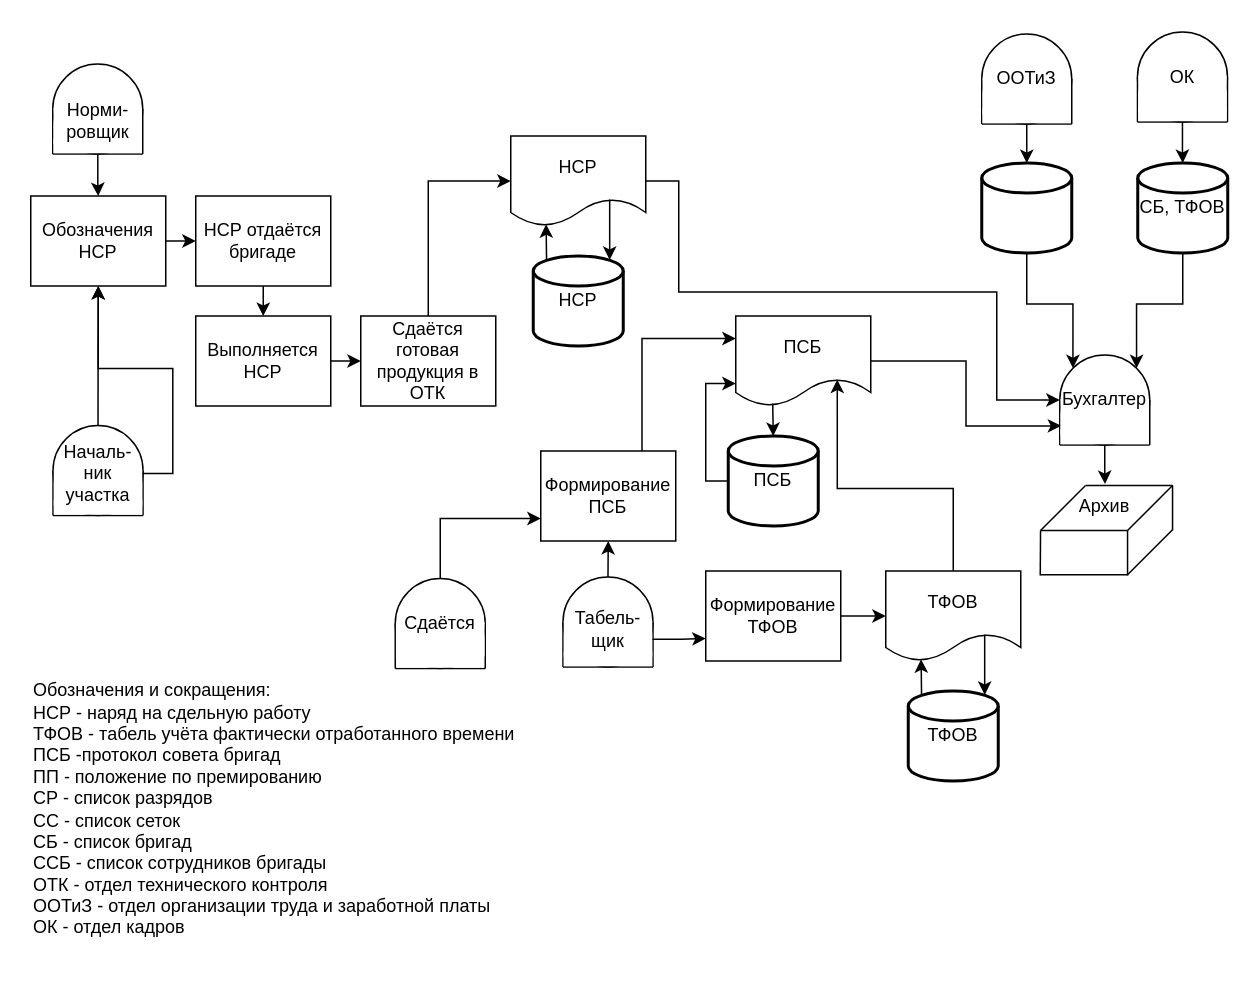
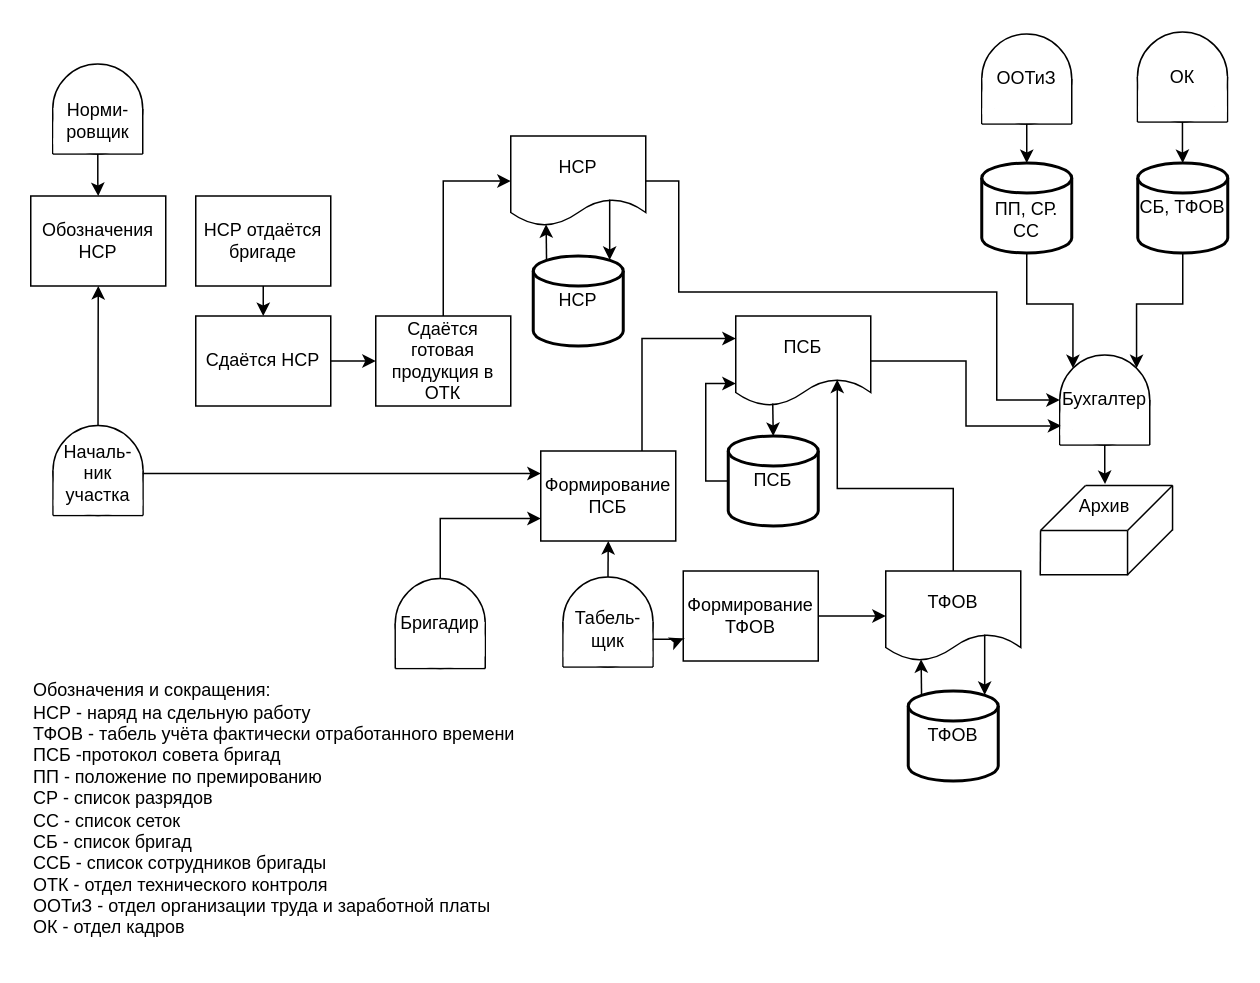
node "ПП, СР. СС": added
edge "Обозначения НСР" -> "НСР отдаётся бригаде": removed
node "Выполняется НСР": label "Выполняется НСР" -> "Сдаётся НСР"
node "Сдаётся готовая продукция в ОТК": moved (428, 361) -> (443, 361)
edge "Началь-ник участка" -> "Обозначения НСР": now "Началь-ник участка" -> "Формирование ПСБ"
node "Формирование ТФОВ": moved (773, 616) -> (751, 616)
node "Сдаётся": label "Сдаётся" -> "Бригадир"
